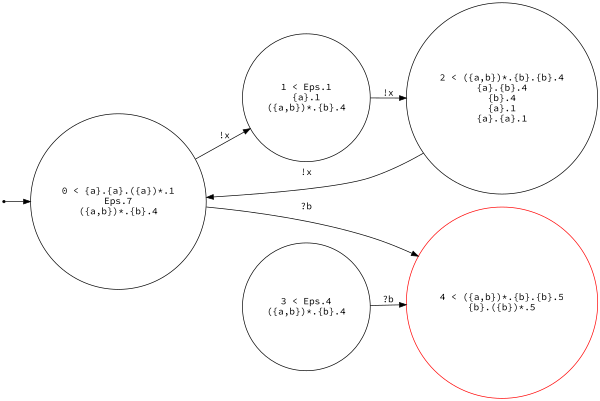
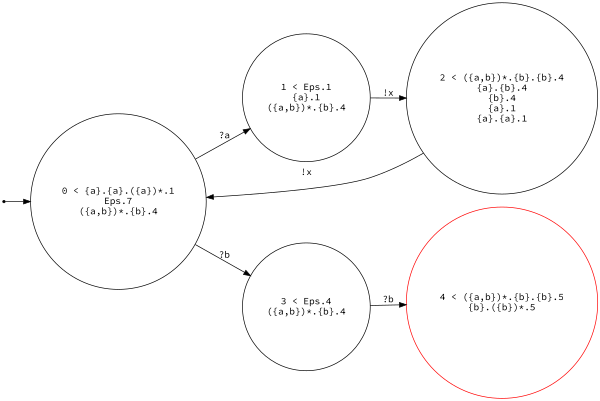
edge "0 < {a}.{a}.({a})*.1 Eps.7 ({a,b})*.{b}.4" -> "1 < Eps.1 {a}.1 ({a,b})*.{b}.4": label "!x" -> "?a"
edge "0 < {a}.{a}.({a})*.1 Eps.7 ({a,b})*.{b}.4" -> "4 < ({a,b})*.{b}.{b}.5 {b}.({b})*.5": now "0 < {a}.{a}.({a})*.1 Eps.7 ({a,b})*.{b}.4" -> "3 < Eps.4 ({a,b})*.{b}.4"
